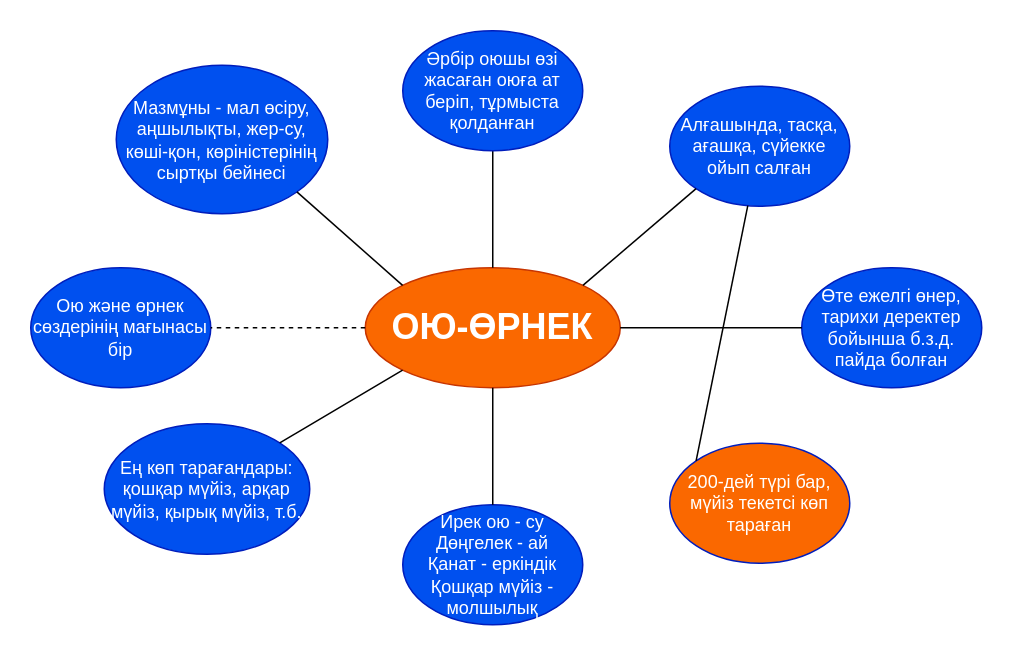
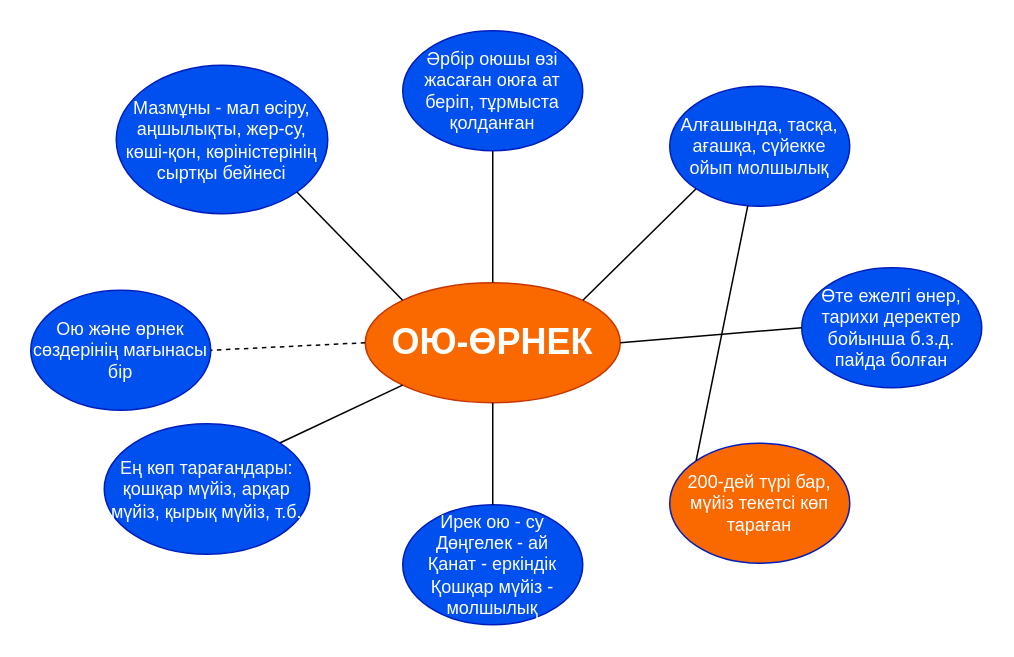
node "Алғашында, тасқа, ағашқа, сүйекке ойып салған": label "Алғашында, тасқа, ағашқа, сүйекке ойып салған" -> "Алғашында, тасқа, ағашқа, сүйекке ойып молшылық"
node "Ою және өрнек сөздерінің мағынасы бір": moved (121, 328) -> (121, 350)
node "ОЮ-ӨРНЕК": moved (493, 328) -> (493, 343)
